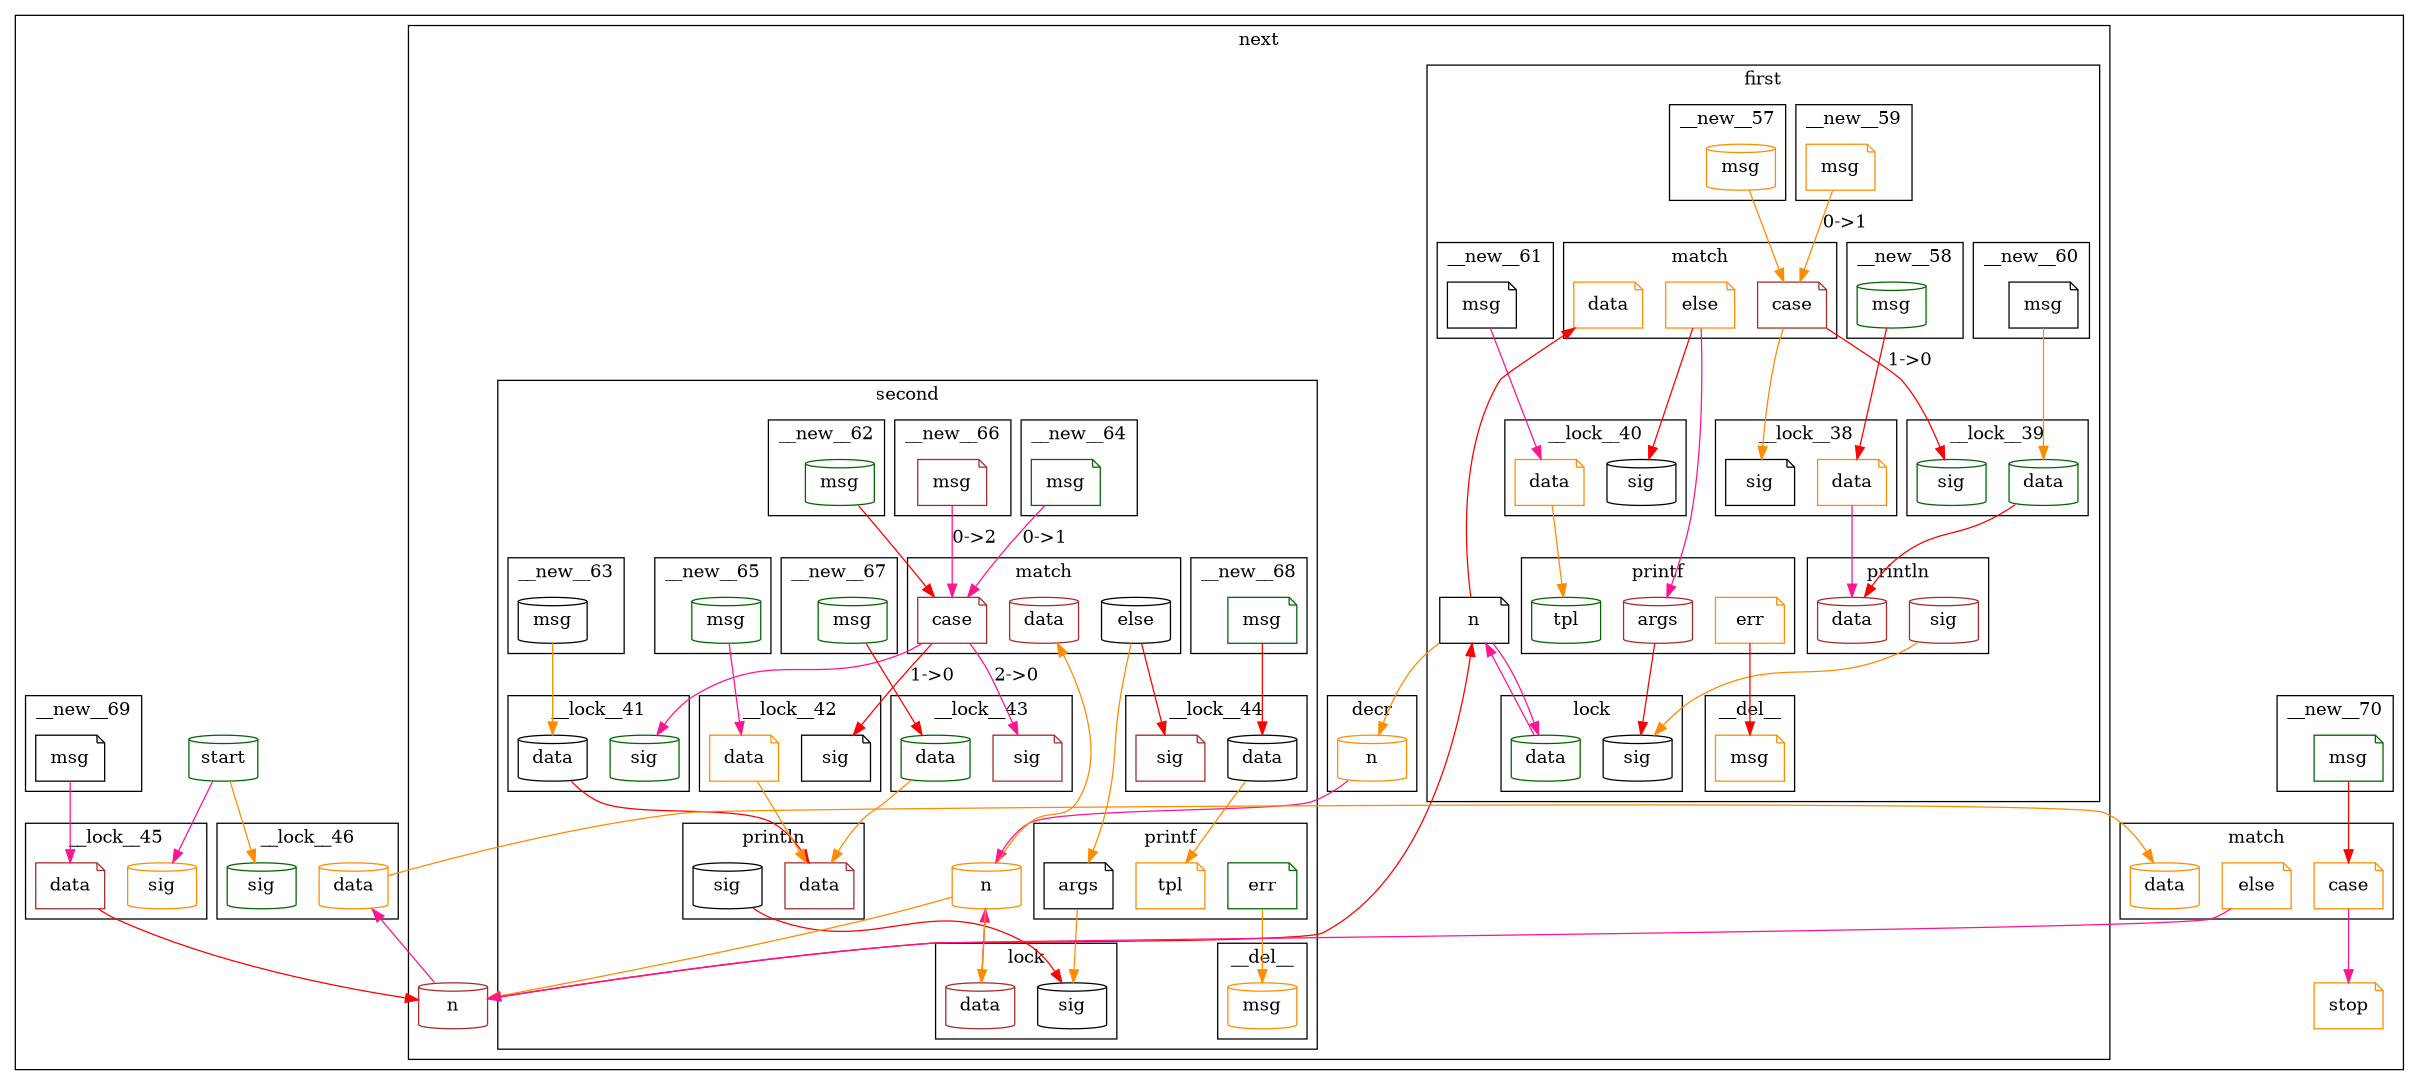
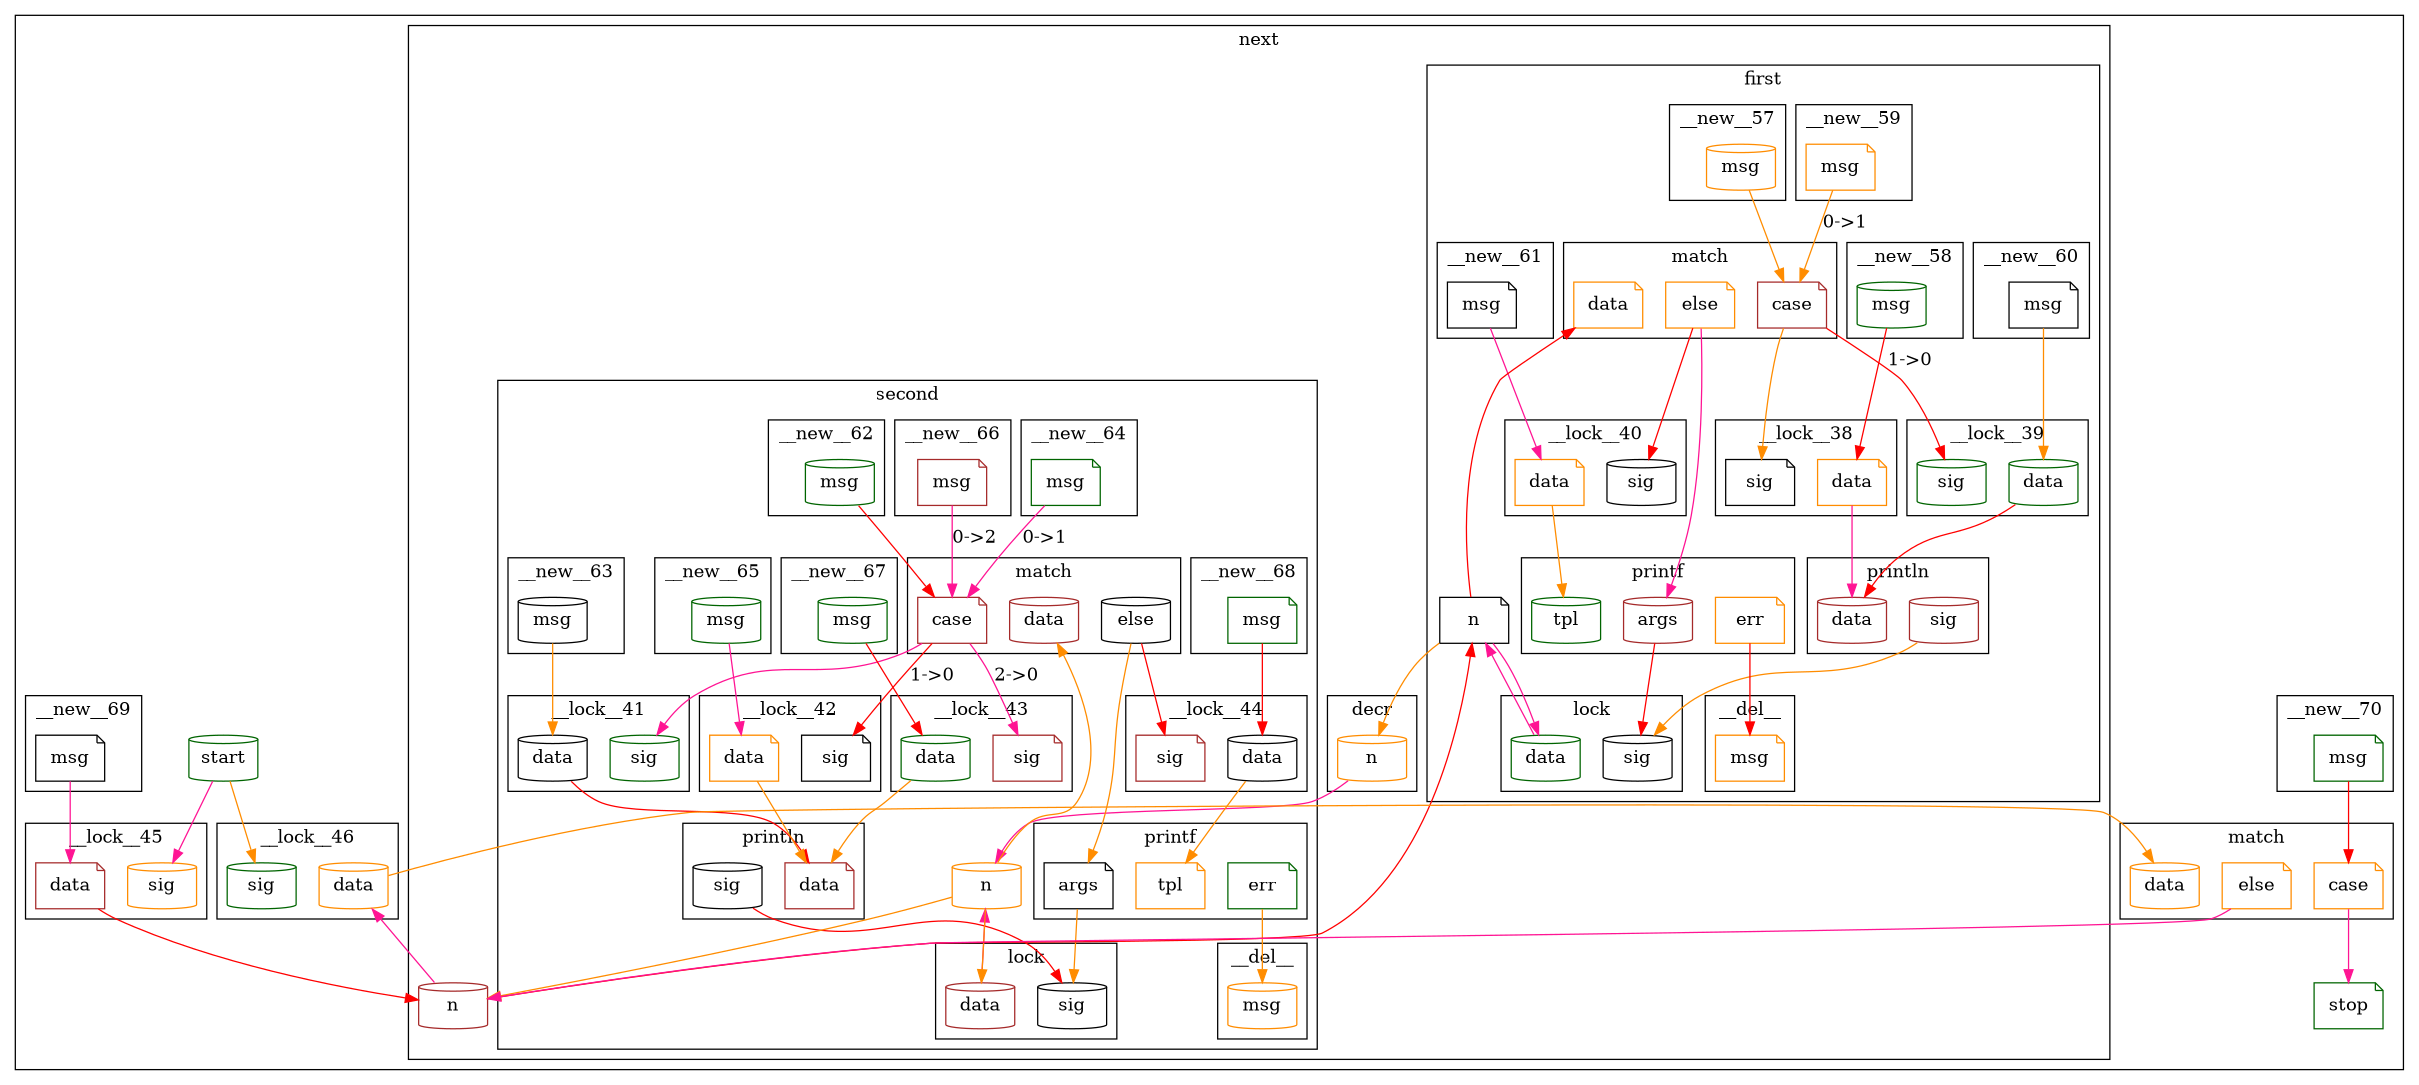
node "stop": color darkorange -> darkgreen
